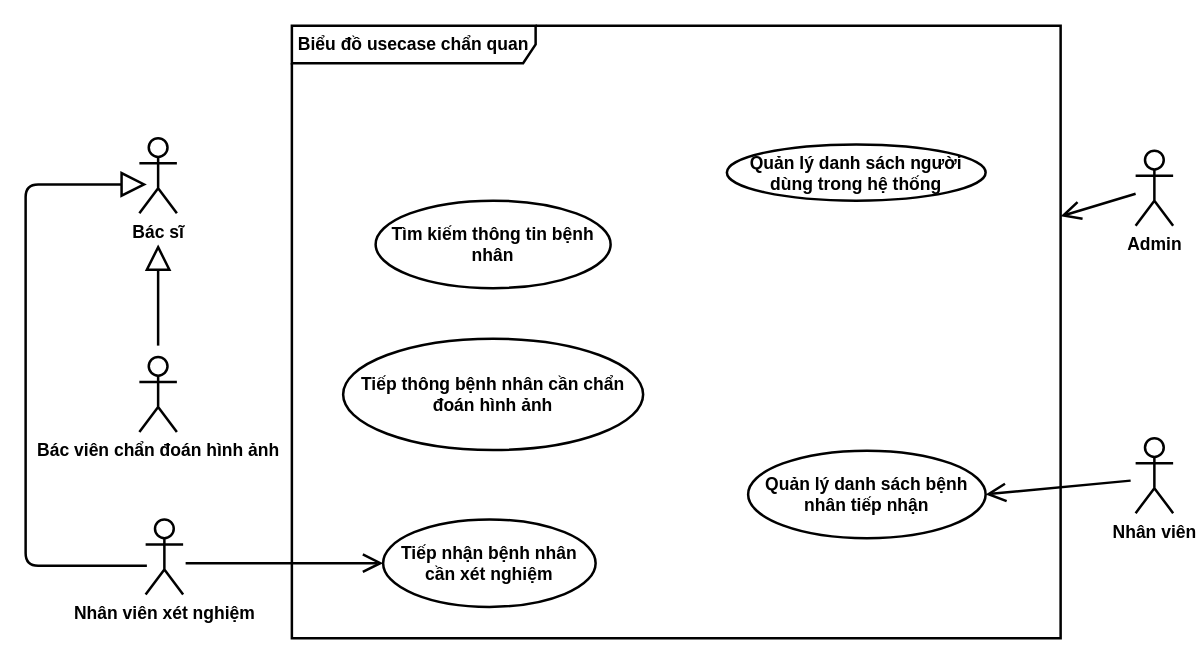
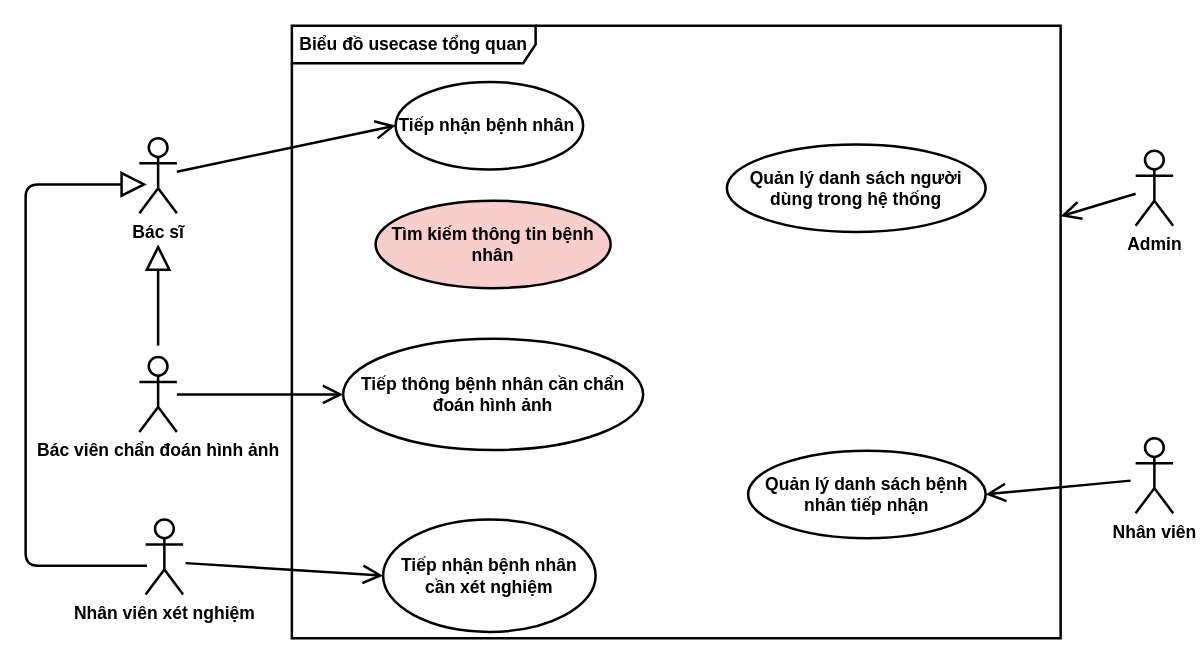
node "Biểu đồ usecase chẩn quan": label "Biểu đồ usecase chẩn quan" -> "Biểu đồ usecase tổng quan"
node "Tiếp nhận bệnh nhân": added
edge "Bác sĩ" -> "Tiếp nhận bệnh nhân": added
node "Quản lý danh sách người dùng trong hệ thống": size 259x56 -> 259x88
node "Tìm kiếm thông tin bệnh nhân": fillcolor #ffffff -> #f8cecc
edge "Bác viên chẩn đoán hình ảnh" -> "Tiếp thông bệnh nhân cần chẩn đoán hình ảnh": added
node "Tiếp nhận bệnh nhân cần xét nghiệm": size 213x88 -> 213x113
